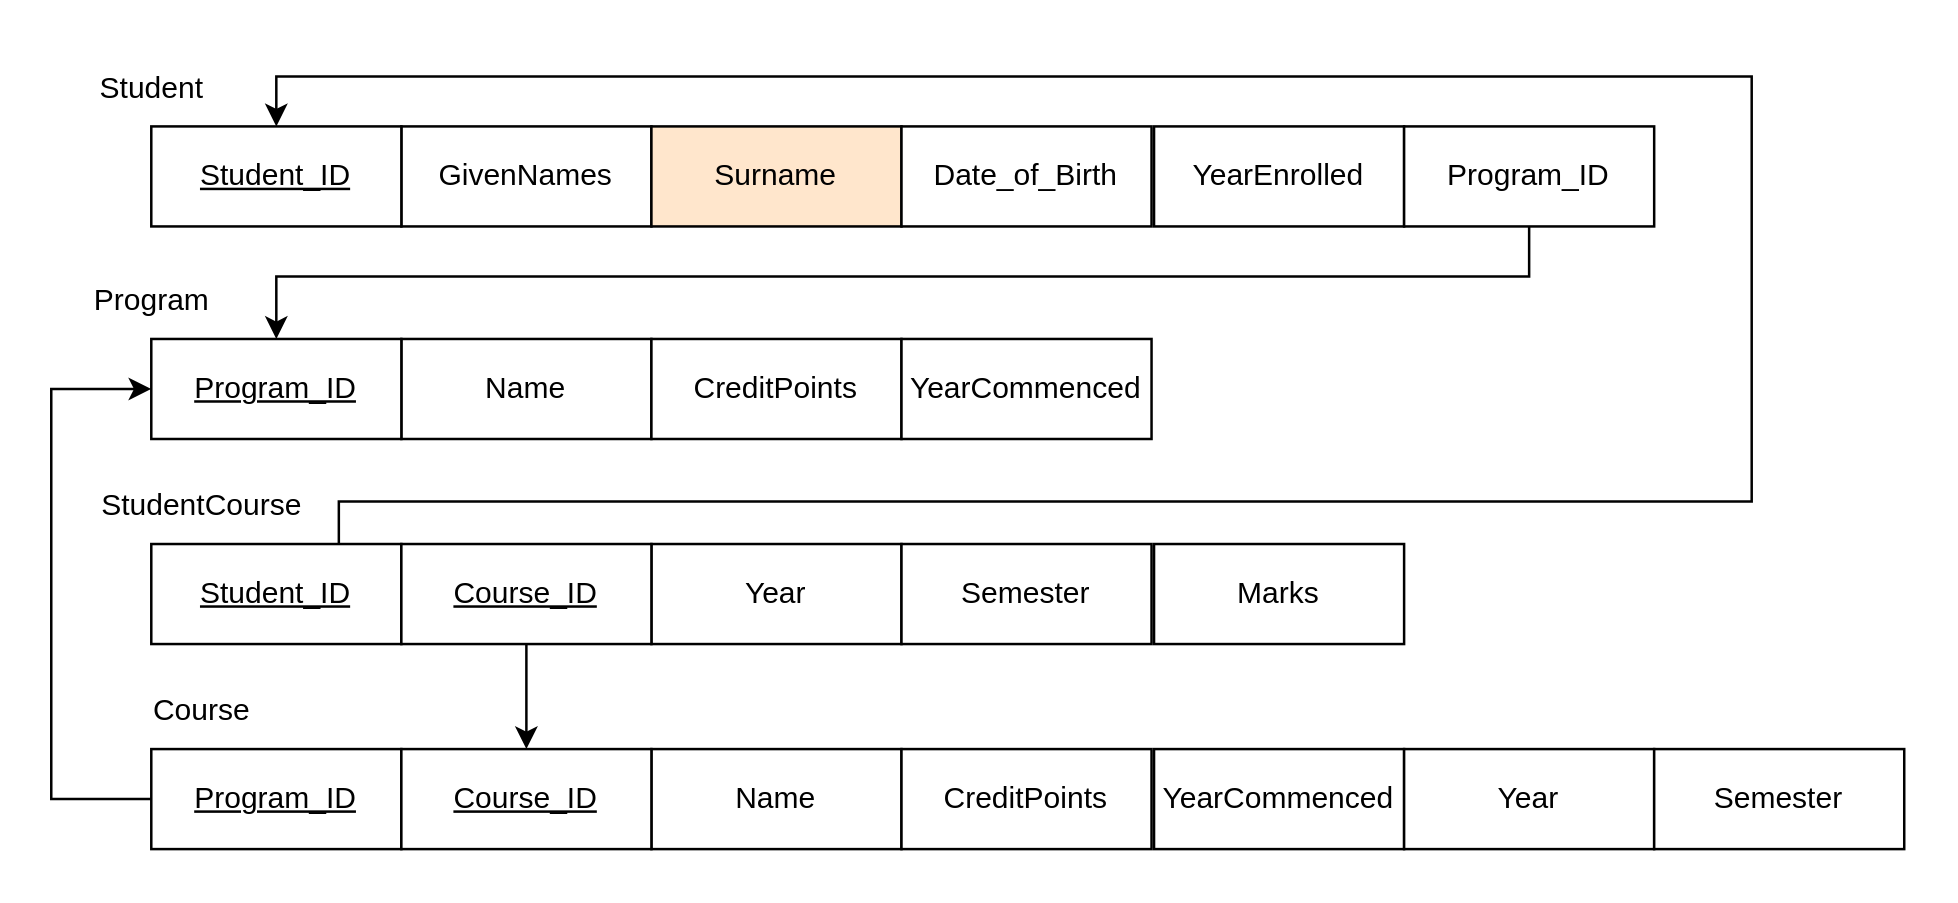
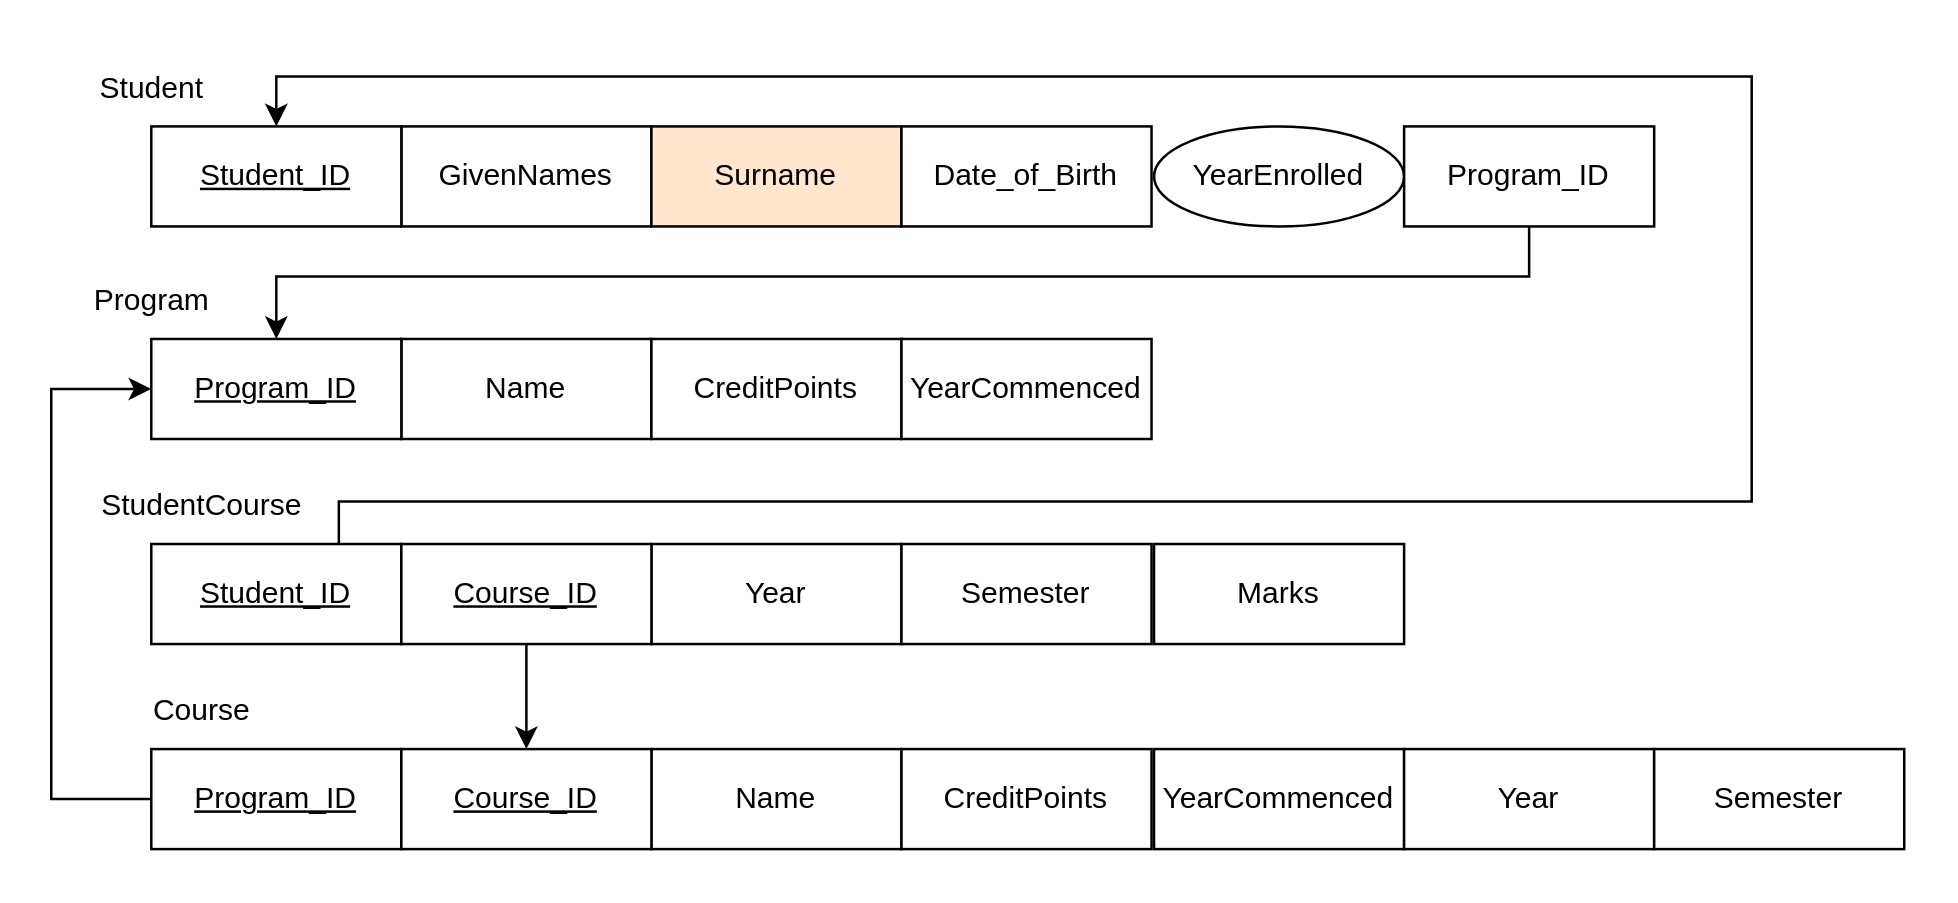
node "YearEnrolled": shape rectangle -> ellipse
